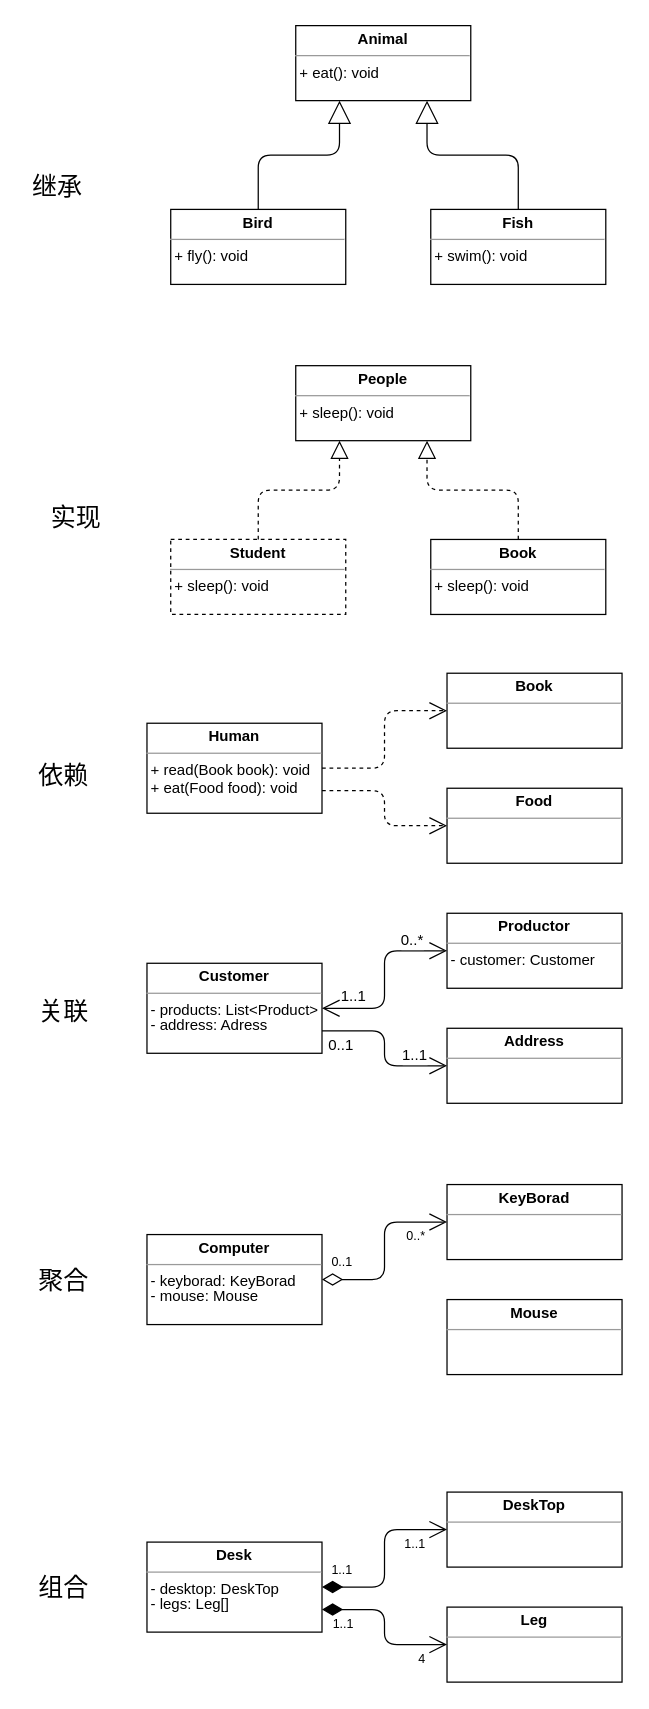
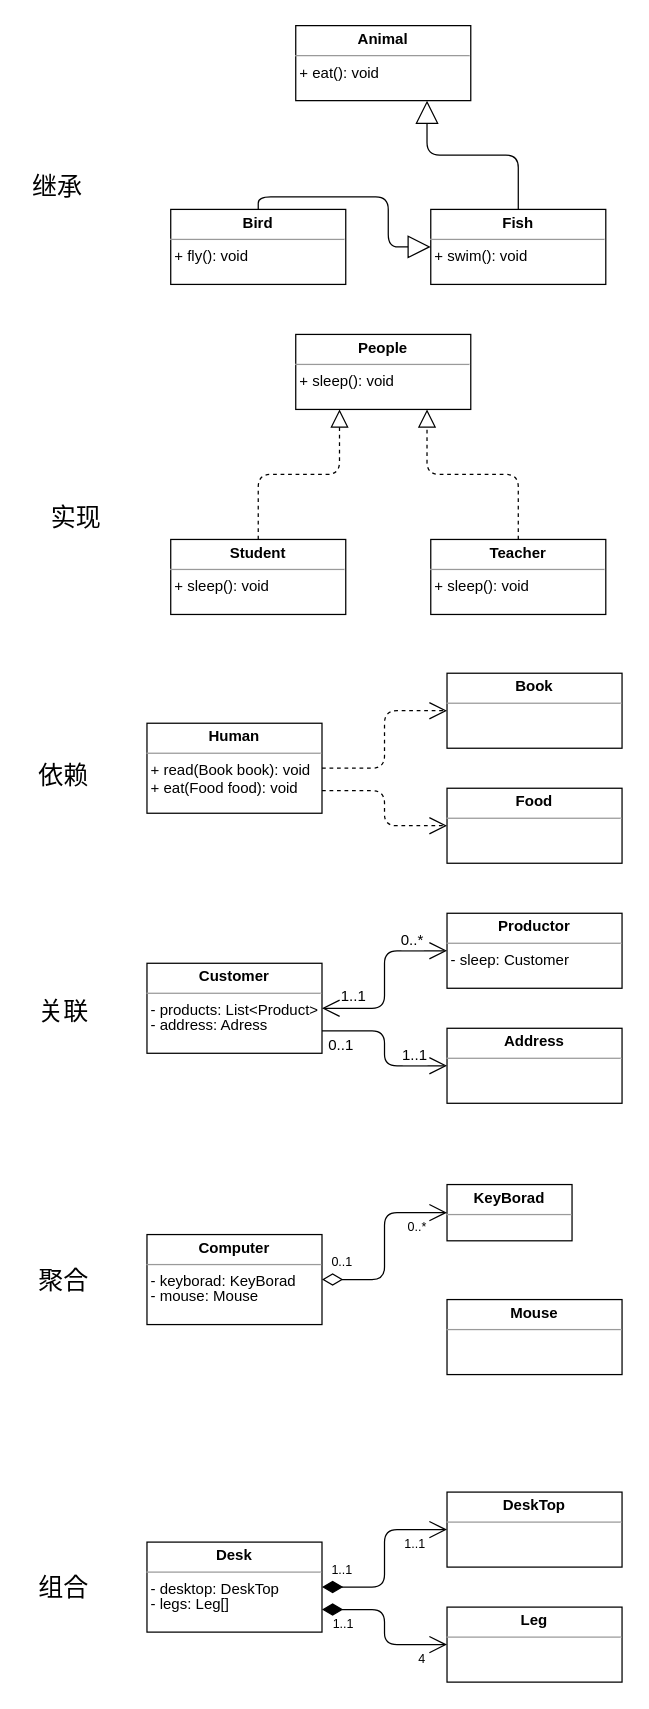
edge "Bird + fly(): void" -> "Animal + eat(): void": now "Bird + fly(): void" -> "Fish + swim(): void"
node "People + sleep(): void": moved (383, 403) -> (383, 372)
node "Book + sleep(): void": label "Book + sleep(): void" -> "Teacher + sleep(): void"
node "Student + sleep(): void": style dashed -> solid
node "Productor - customer: Customer": label "Productor - customer: Customer" -> "Productor - sleep: Customer"
node "KeyBorad": size 175x75 -> 125x56
